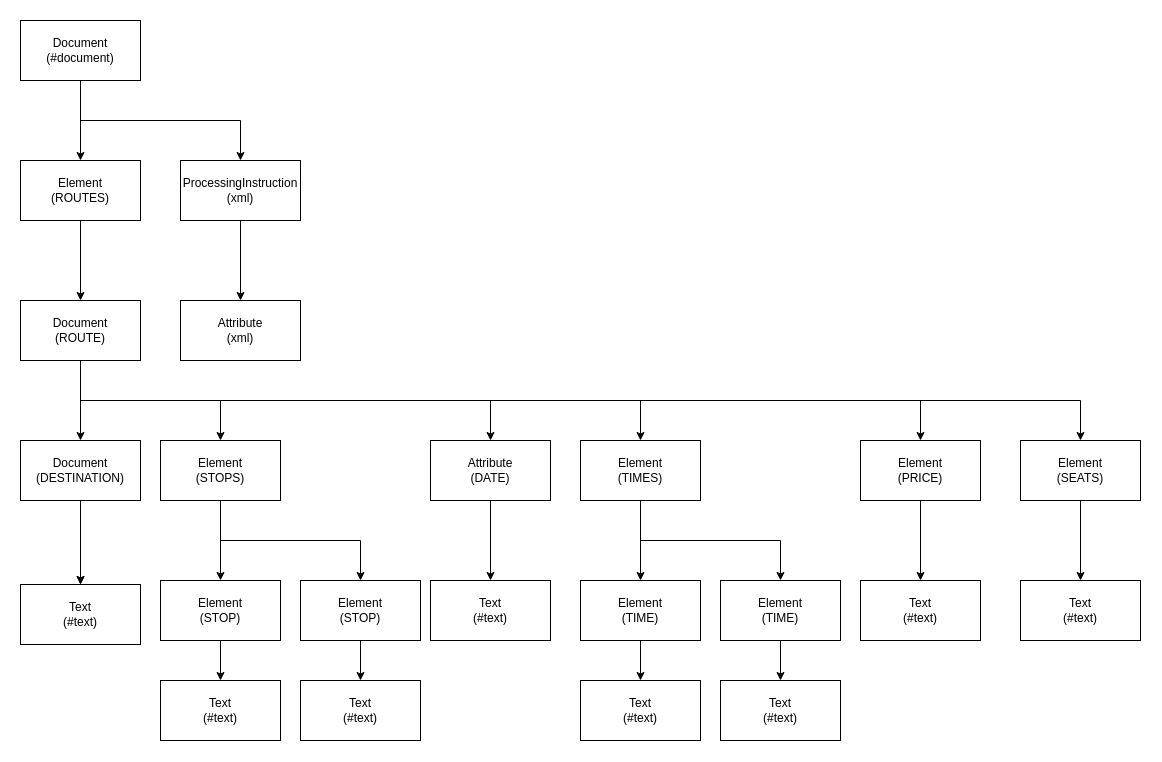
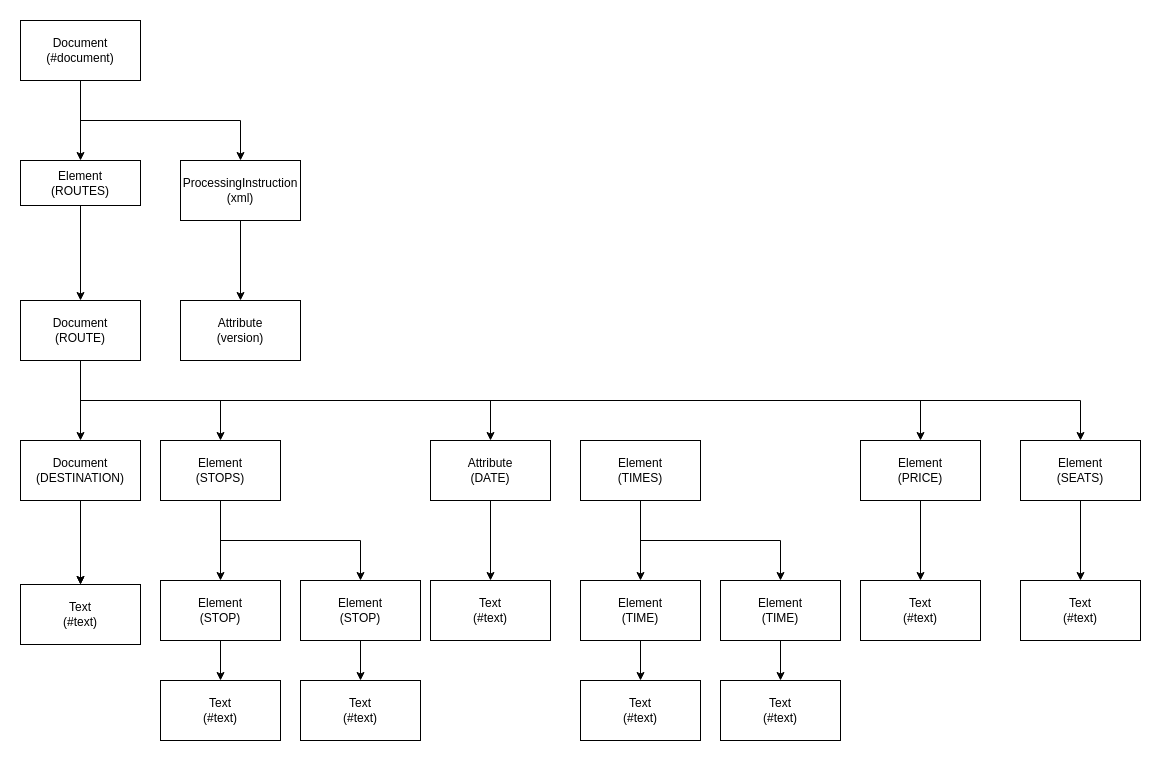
node "Element (ROUTES)": size 120x60 -> 120x45
node "Attribute (xml)": label "Attribute (xml)" -> "Attribute (version)"
edge "Document (ROUTE)" -> "Element (TIMES)": removed
